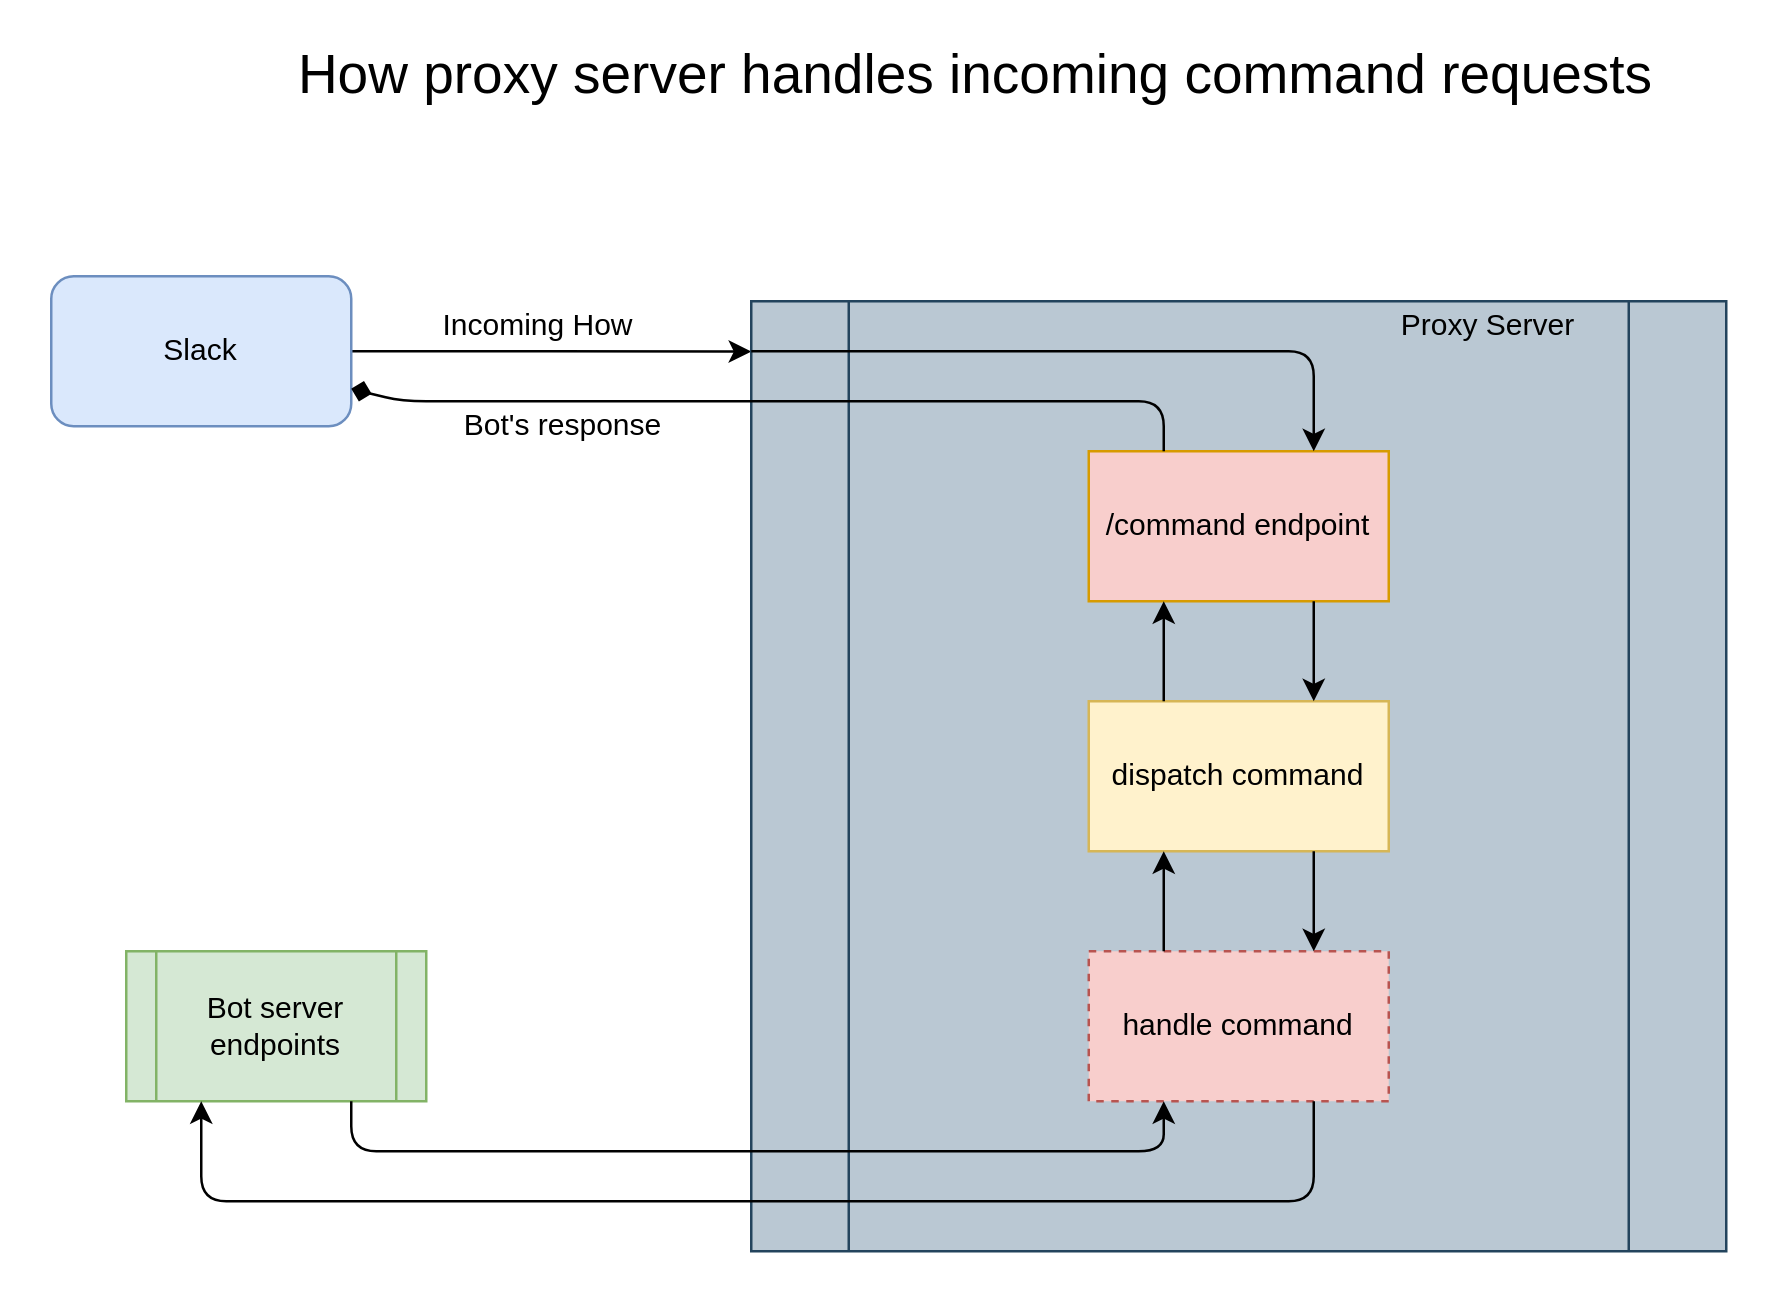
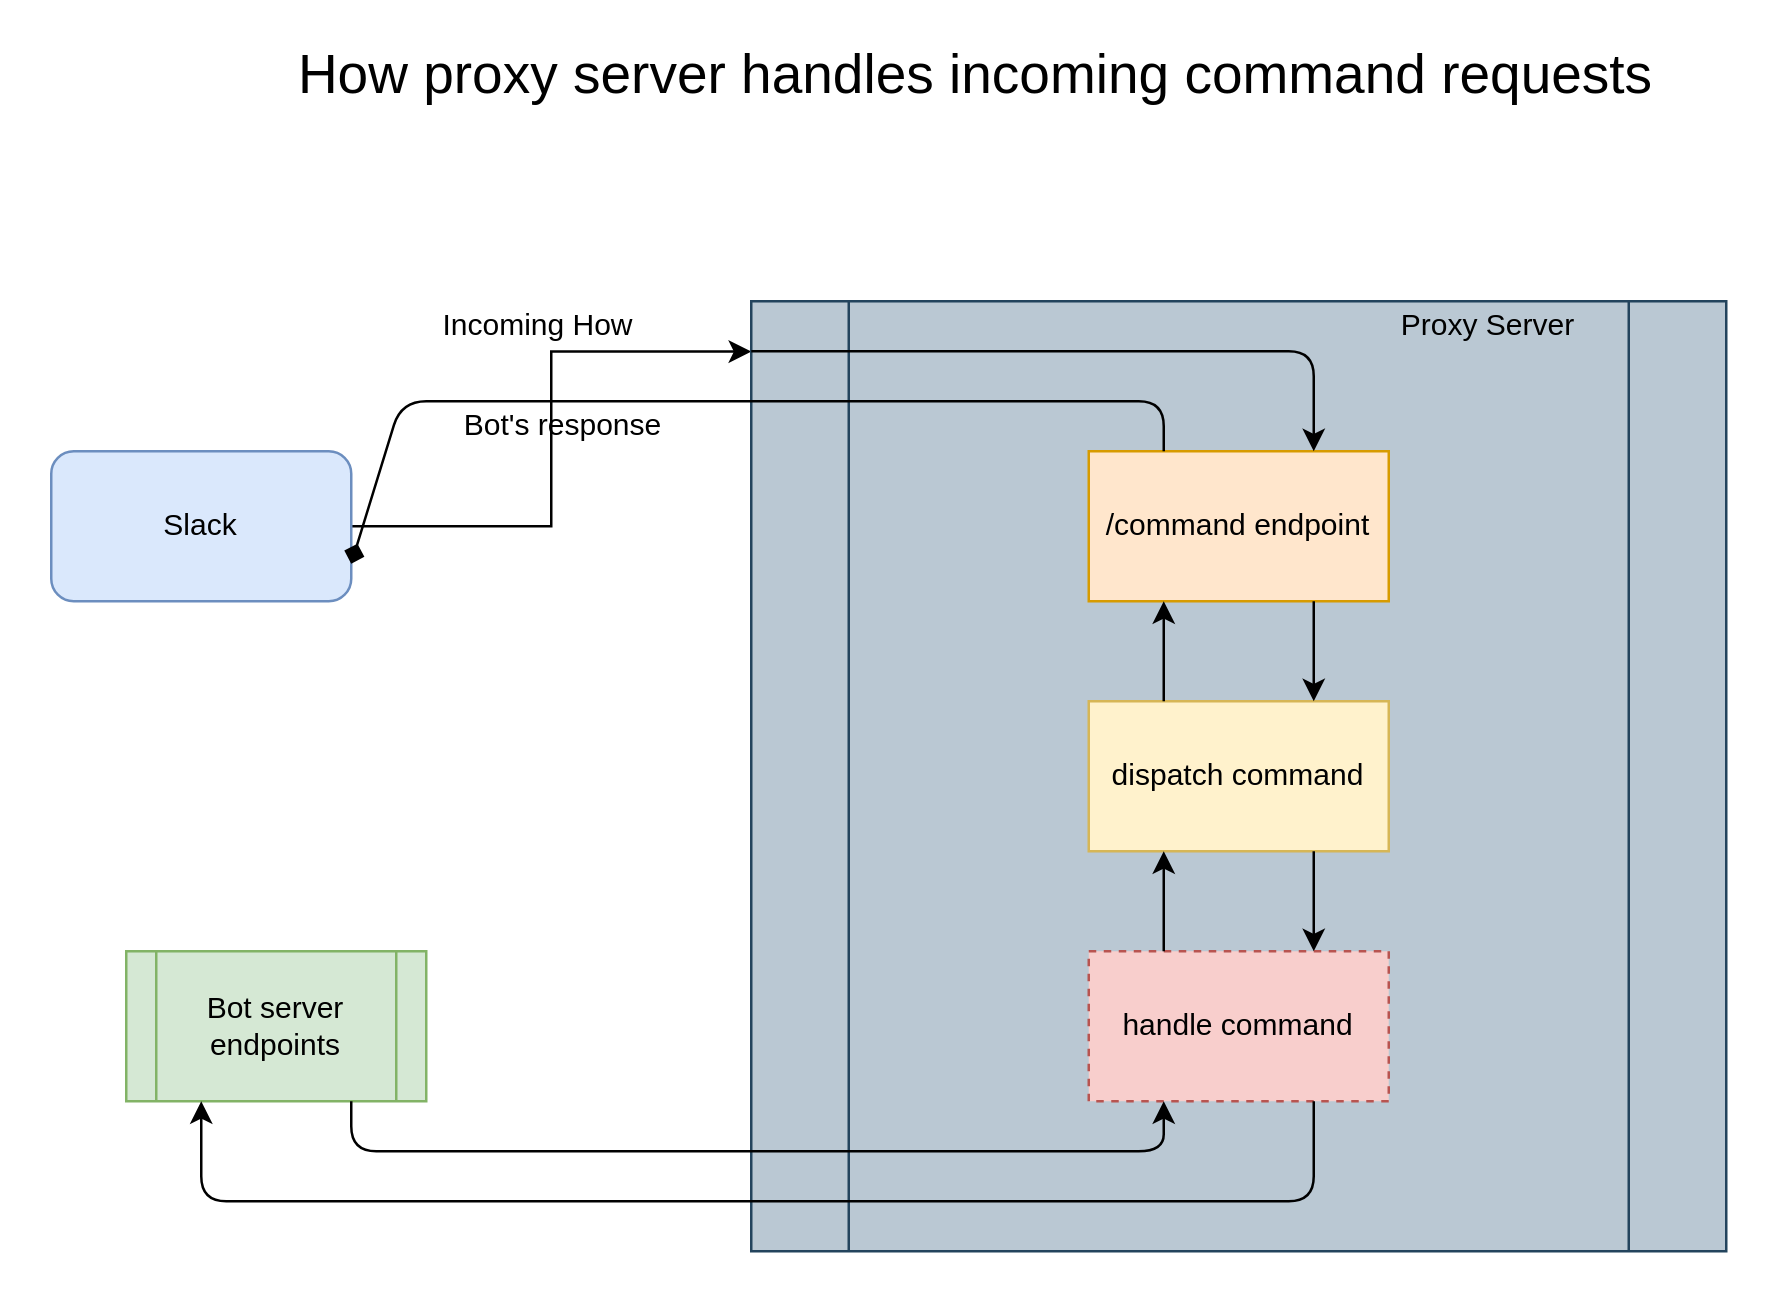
node "Slack": moved (201, 351) -> (201, 526)
node "/command endpoint": fillcolor #f8cecc -> #ffe6cc
